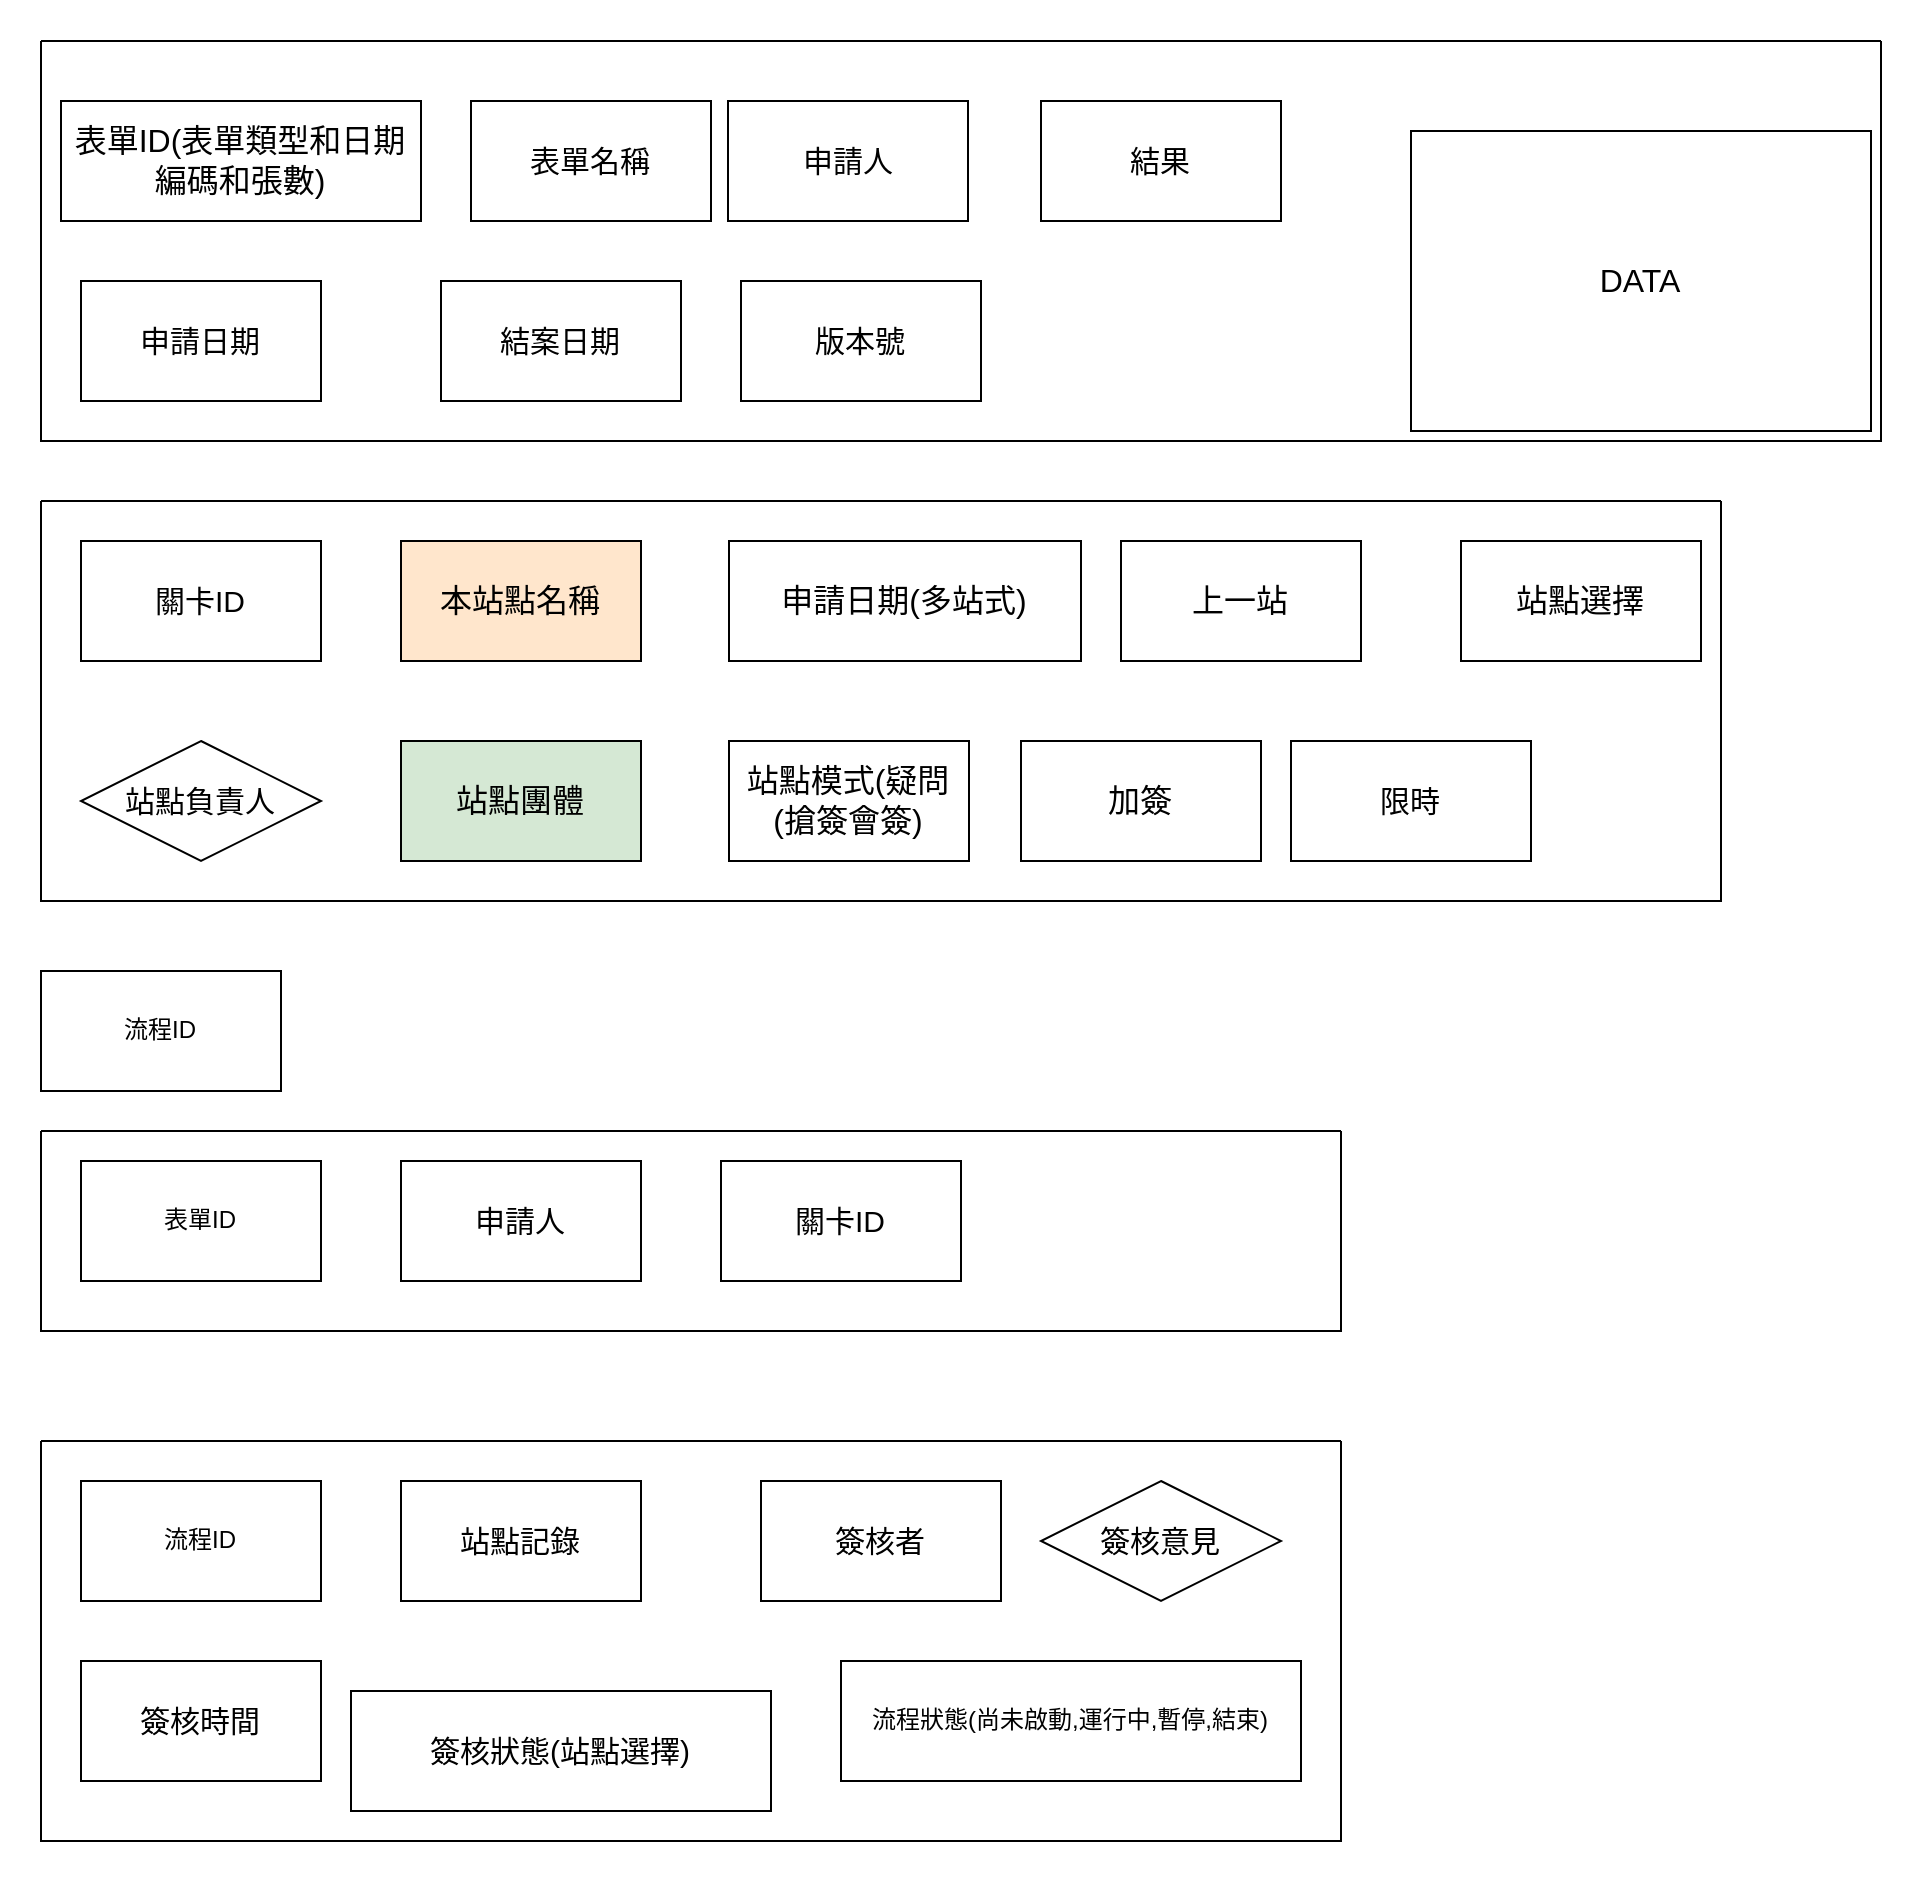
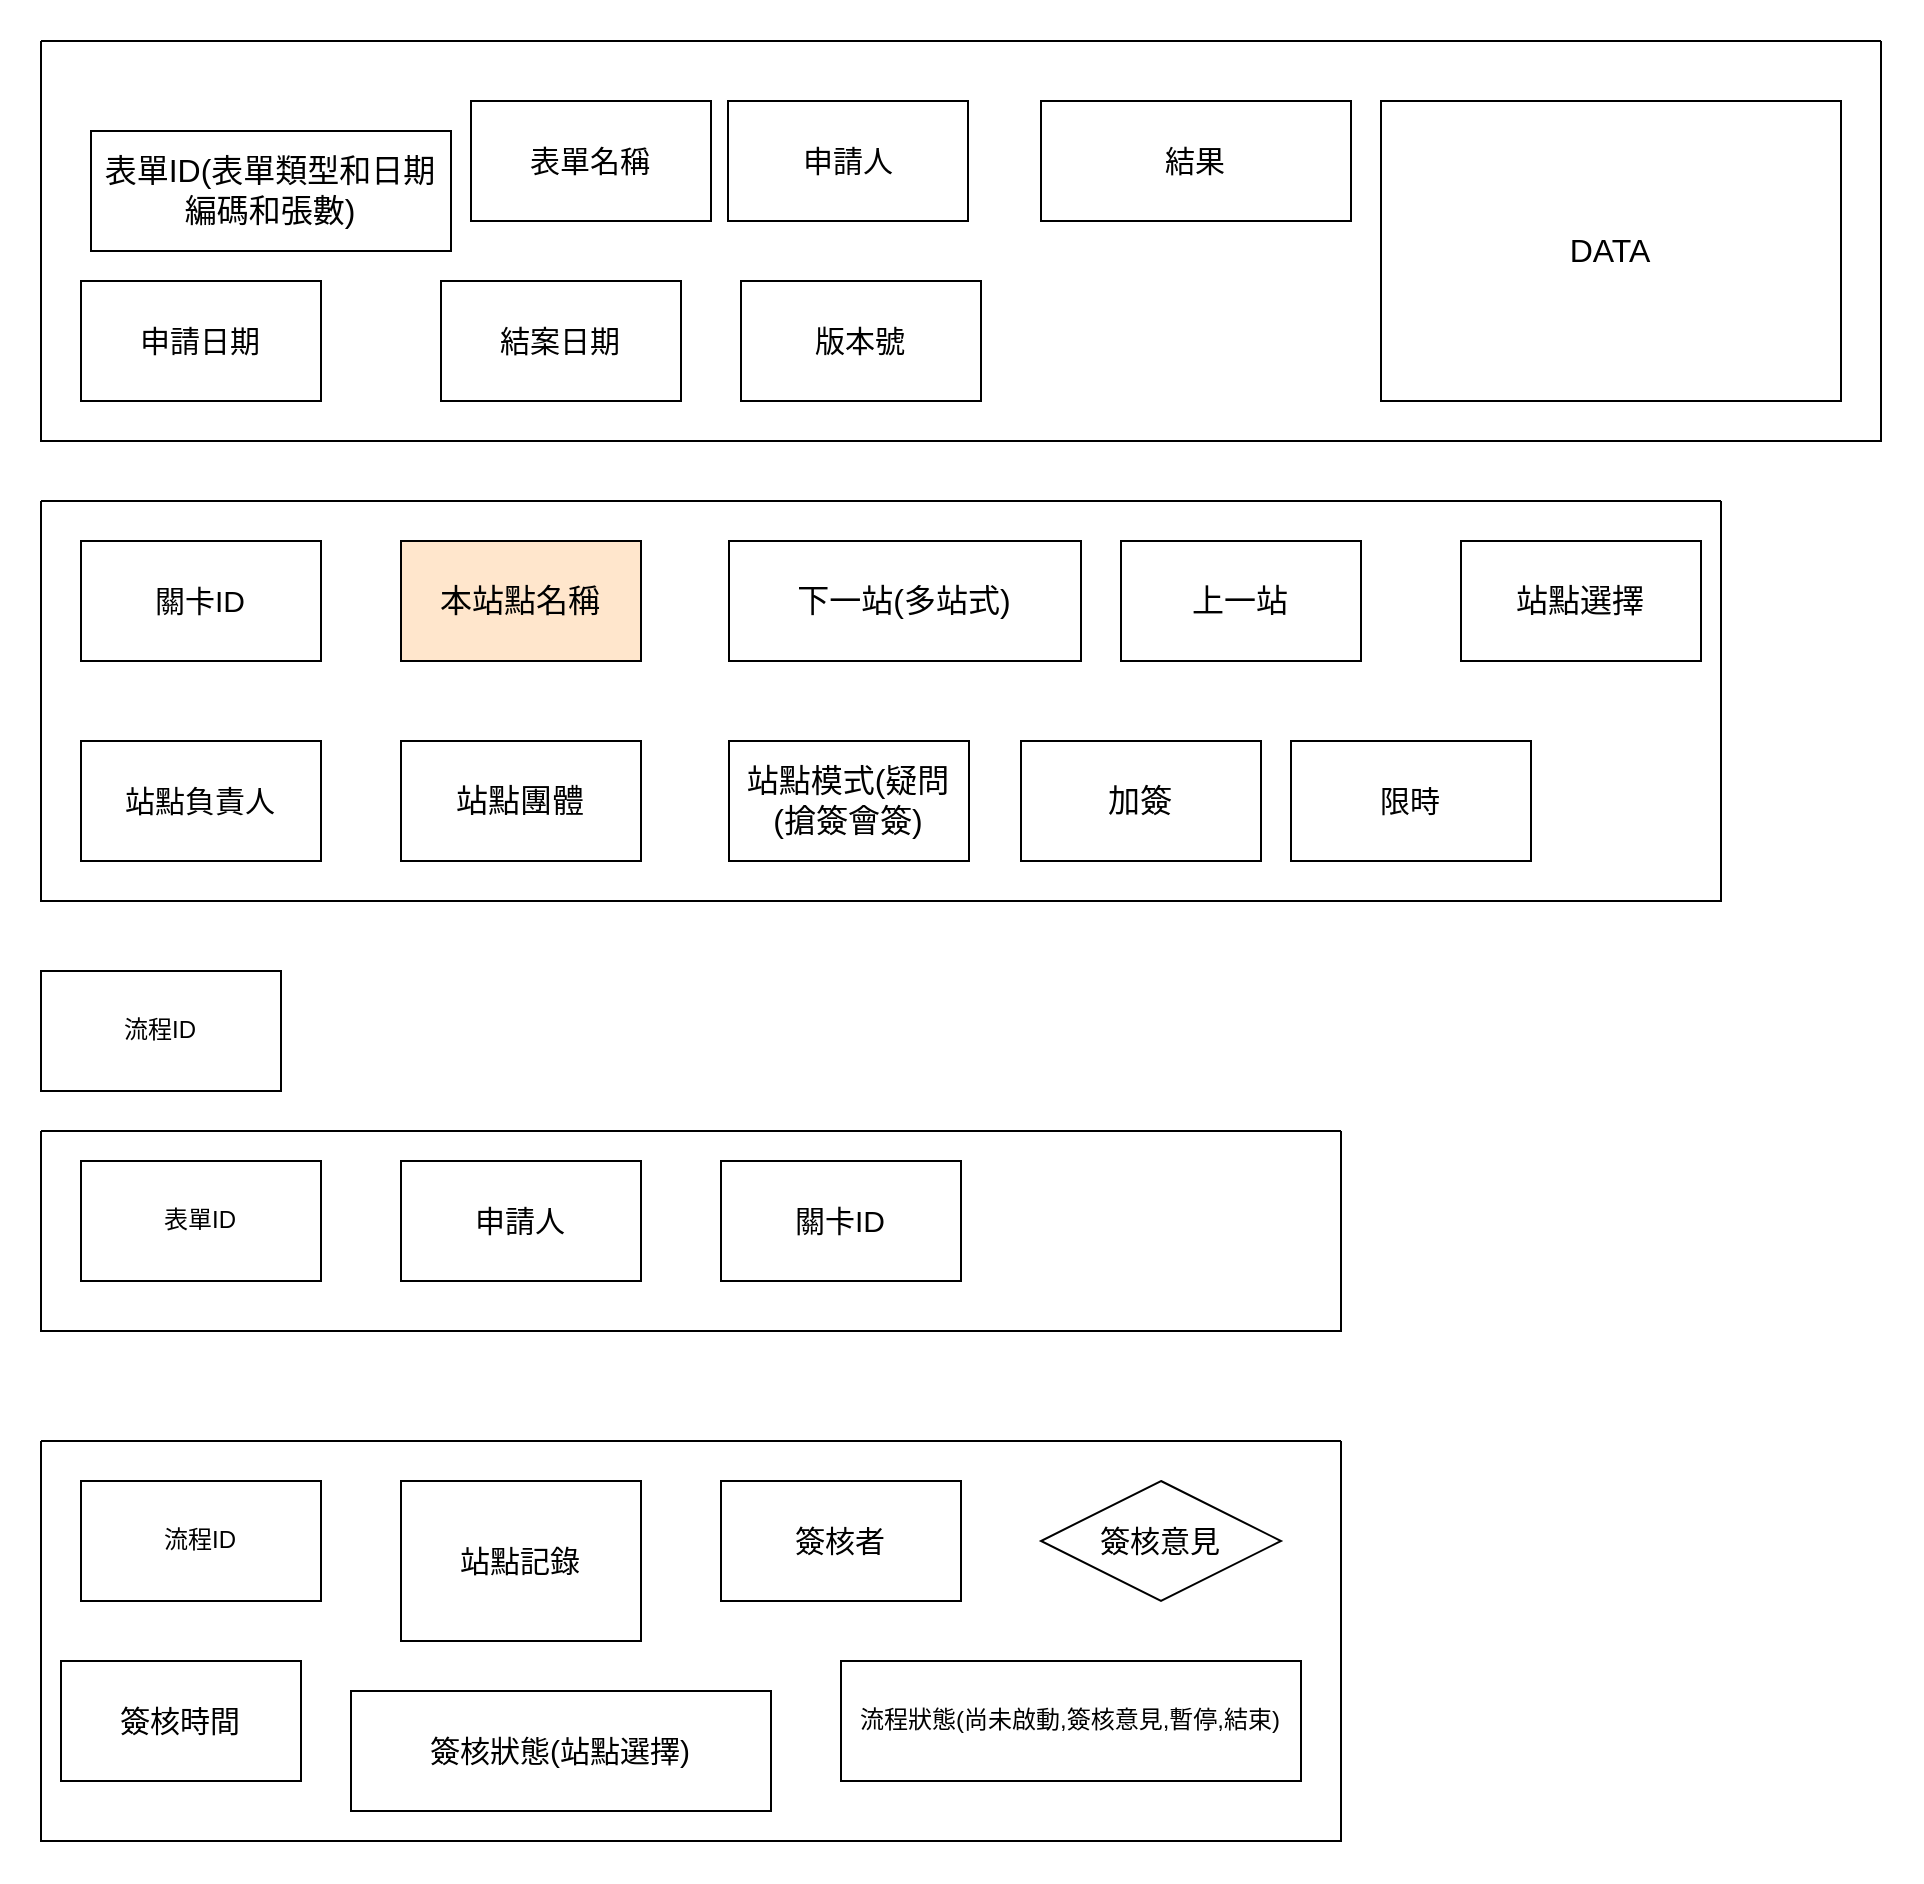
node "表單ID(表單類型和日期編碼和張數)": moved (241, 161) -> (271, 191)
node "結果": size 240x120 -> 310x120
node "DATA": moved (1641, 281) -> (1611, 251)
node "申請日期(多站式)": label "申請日期(多站式)" -> "下一站(多站式)"
node "站點負責人": shape diamond -> rectangle
node "站點團體": fillcolor #d5e8d4 -> #ffffff
node "站點記錄": size 240x120 -> 240x160
node "簽核者": moved (881, 1541) -> (841, 1541)
node "簽核時間": moved (201, 1721) -> (181, 1721)
node "流程狀態(尚未啟動,運行中,暫停,結束)": label "流程狀態(尚未啟動,運行中,暫停,結束)" -> "流程狀態(尚未啟動,簽核意見,暫停,結束)"
